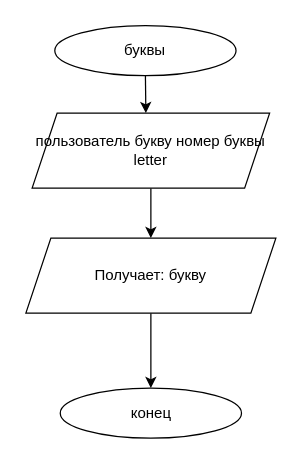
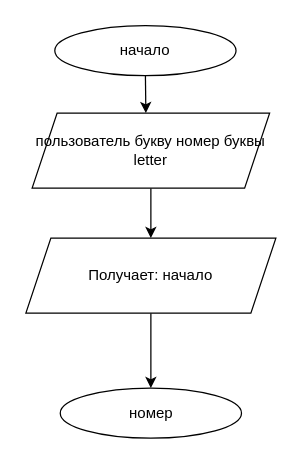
node "буквы": label "буквы" -> "начало"
node "Получает: букву": label "Получает: букву" -> "Получает: начало"
node "конец": label "конец" -> "номер"
